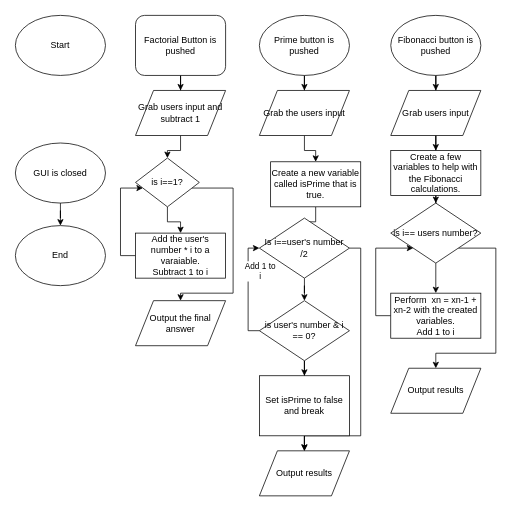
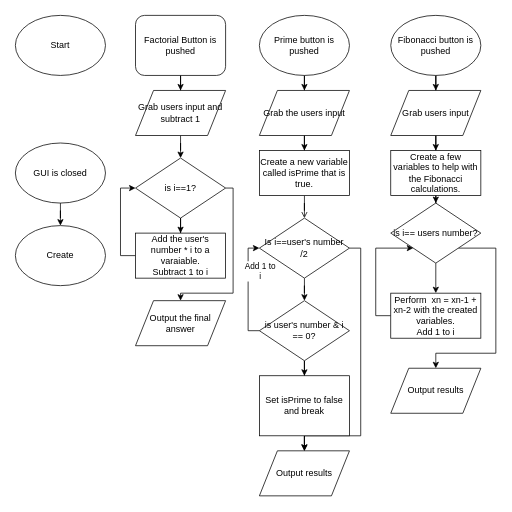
node "is i==1?": size 64x49 -> 90x60
node "Create a new variable called isPrime that is true.": moved (315, 184) -> (304, 173)
node "End": label "End" -> "Create"
